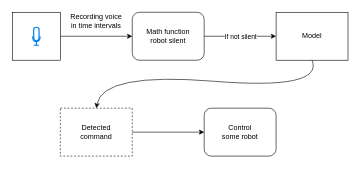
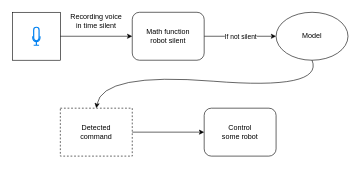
node "Recording voice in time intervals": label "Recording voice in time intervals" -> "Recording voice in time silent"
node "Model": shape rectangle -> ellipse
